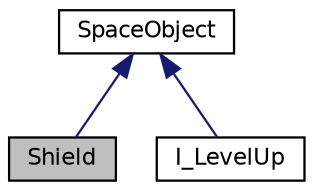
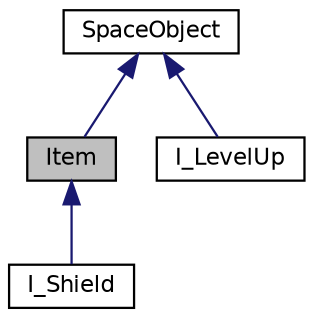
node "Shield": label "Shield" -> "Item"
node "I_Shield": added
